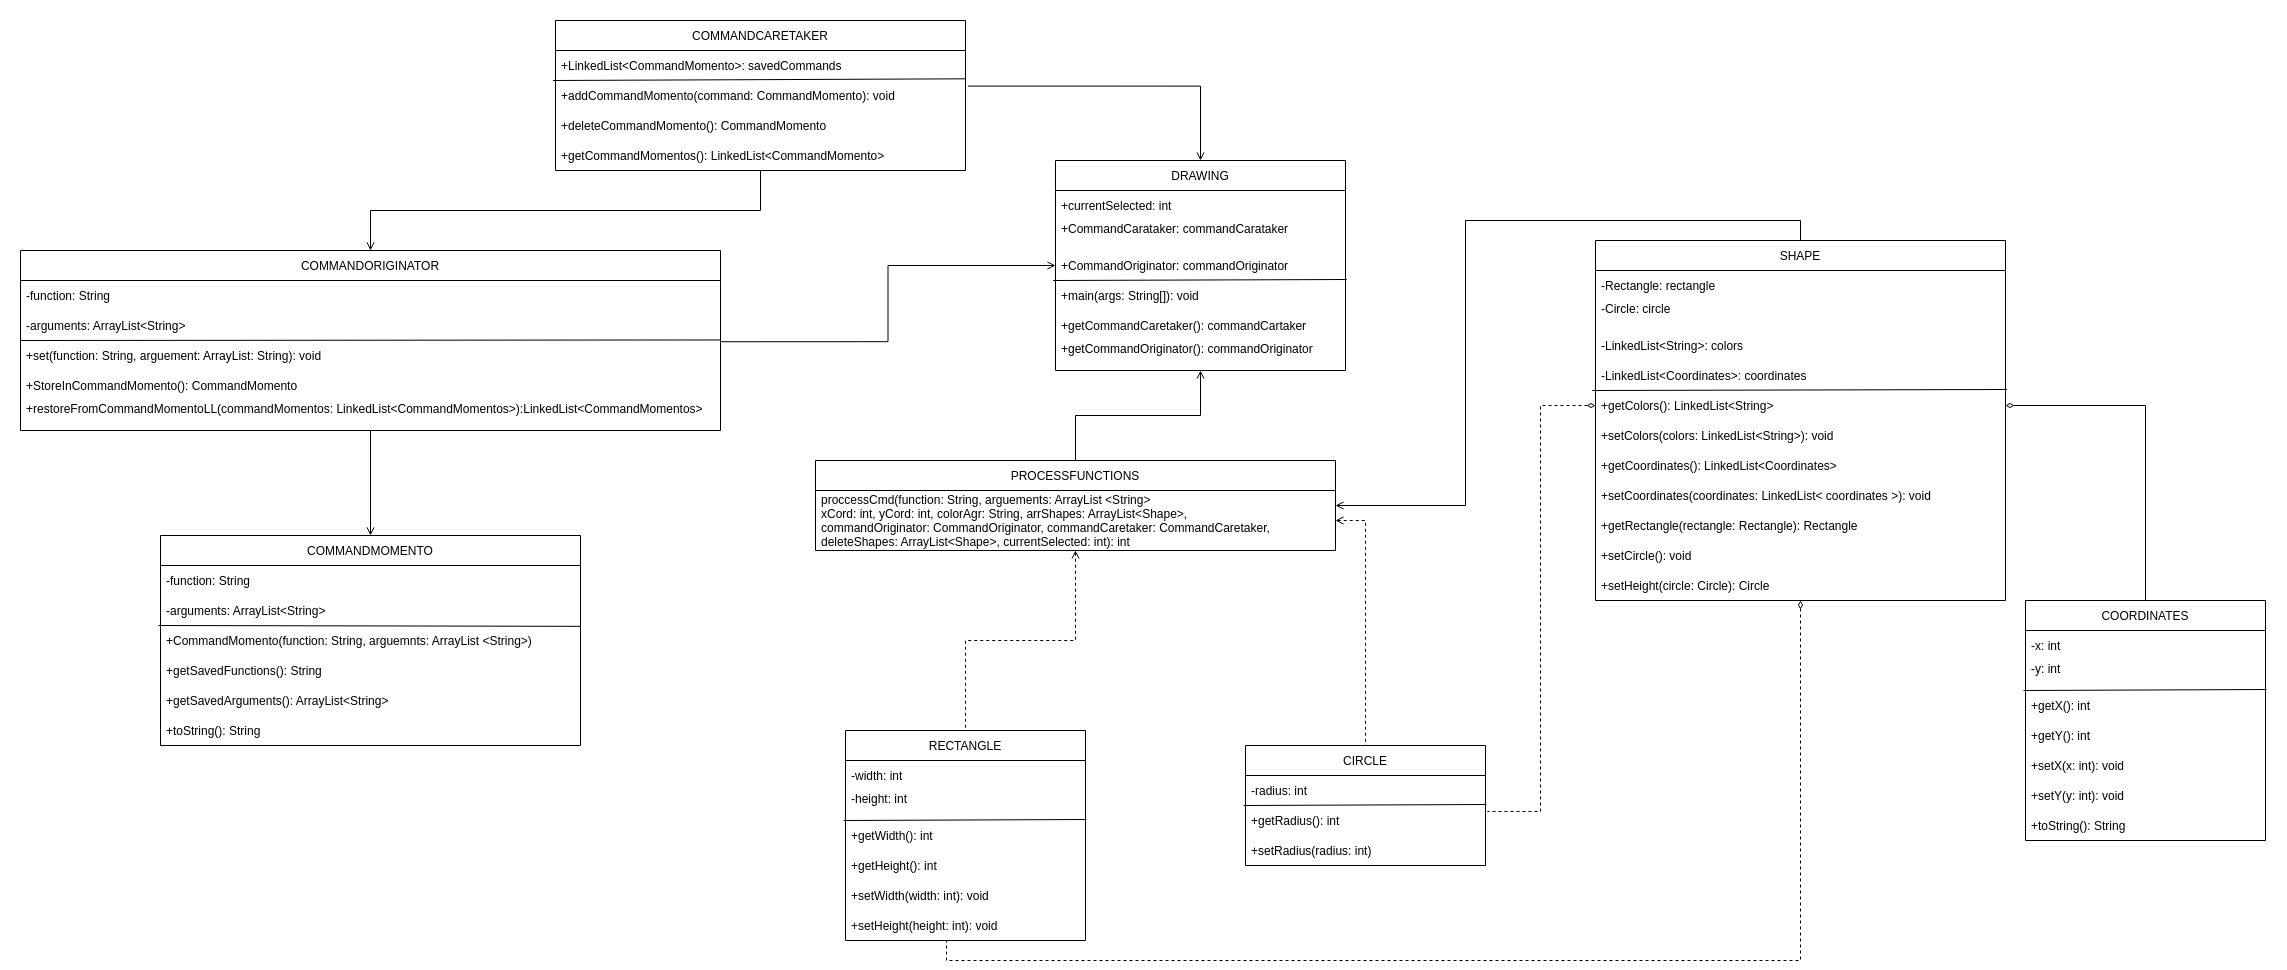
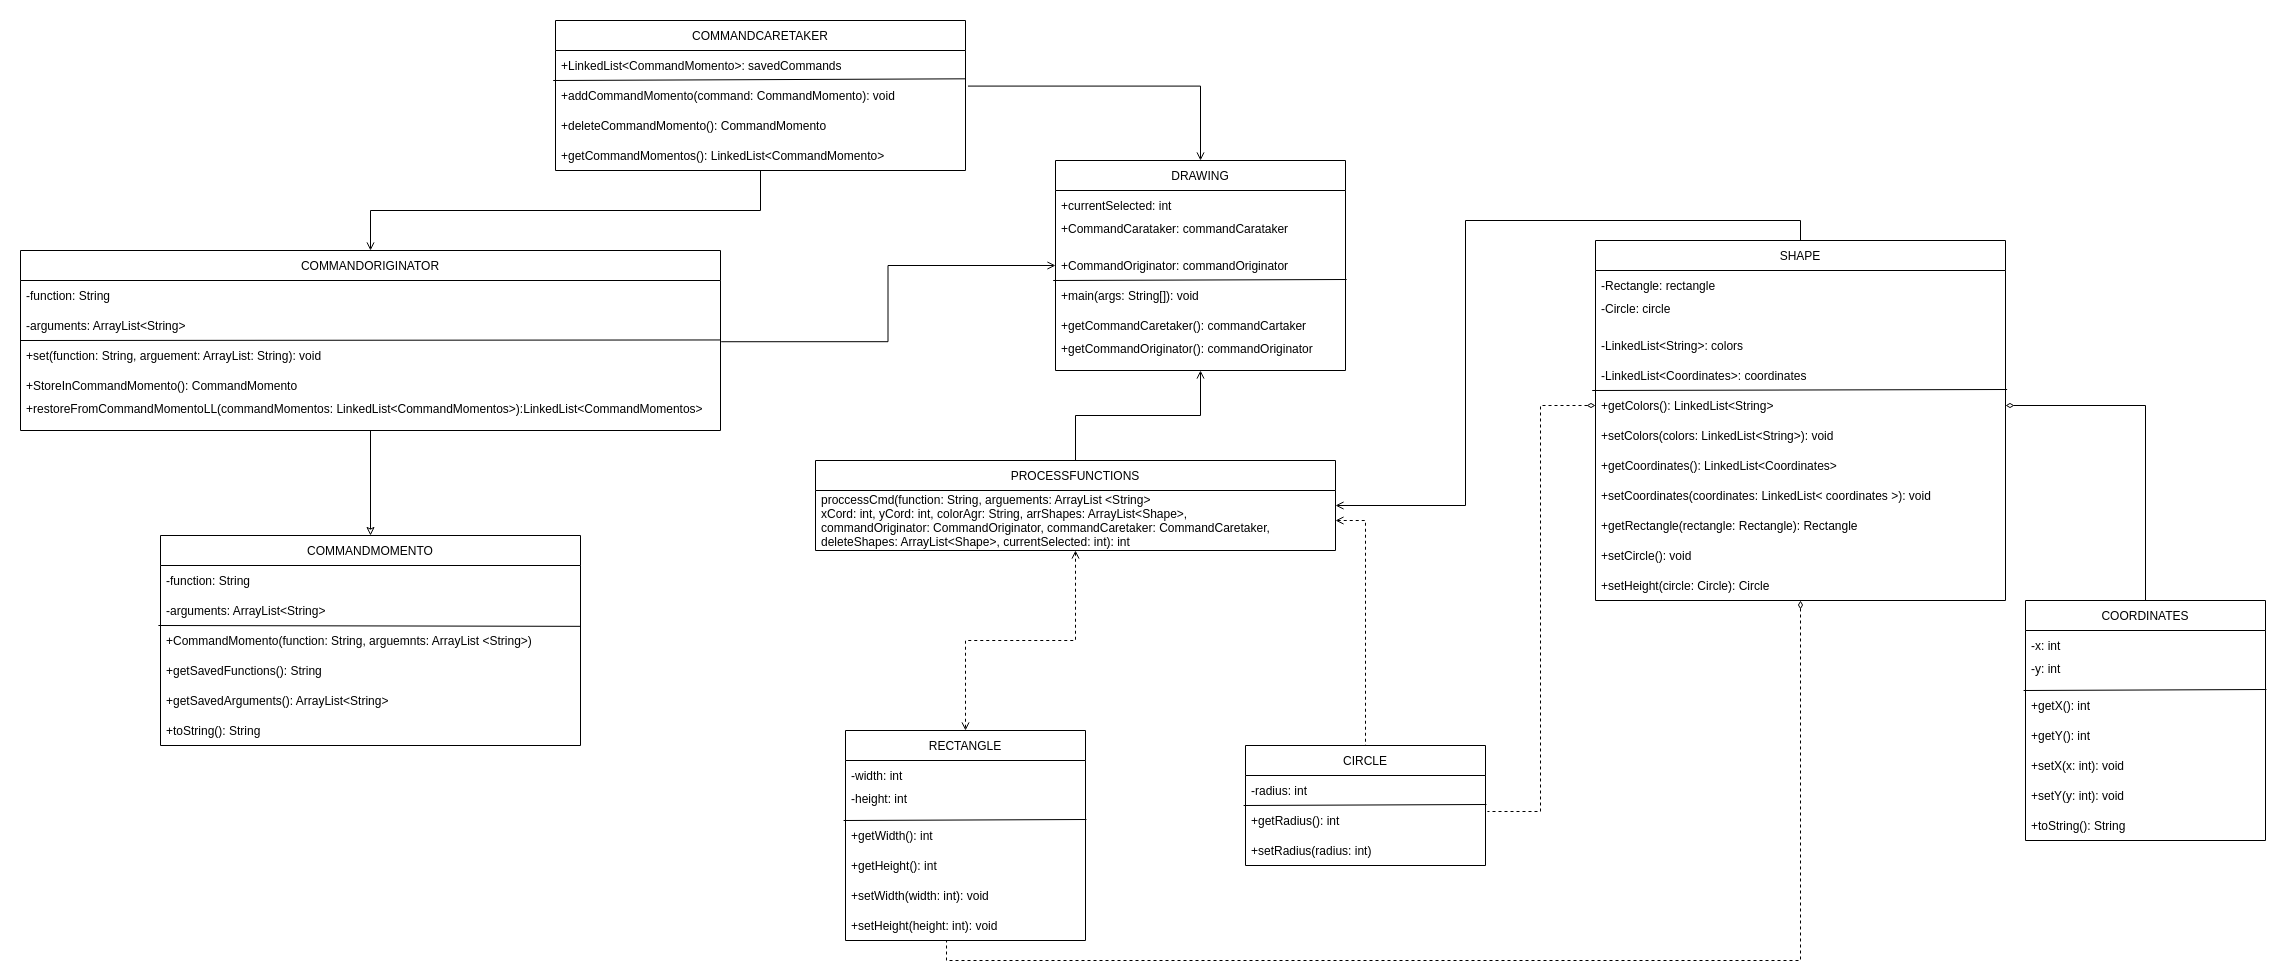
edge "COMMANDORIGINATOR" -> "COMMANDMOMENTO": arrowhead open -> classic
edge "RECTANGLE" -> "PROCESSFUNCTIONS": arrowhead none -> open
